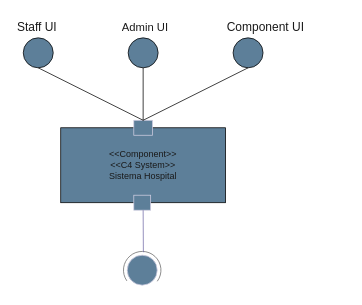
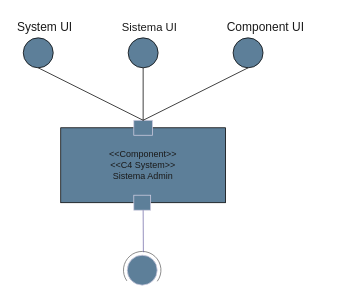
node "Staff UI": label "Staff UI" -> "System UI"
node "Admin UI": label "Admin UI" -> "Sistema UI"
node "<<Component>> <<C4 System>> Sistema Hospital": label "<<Component>> <<C4 System>> Sistema Hospital" -> "<<Component>> <<C4 System>> Sistema Admin"
